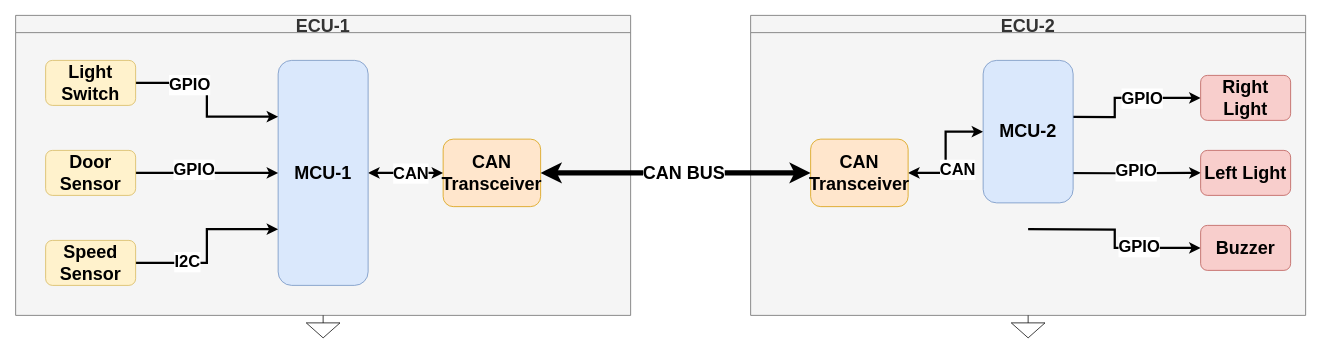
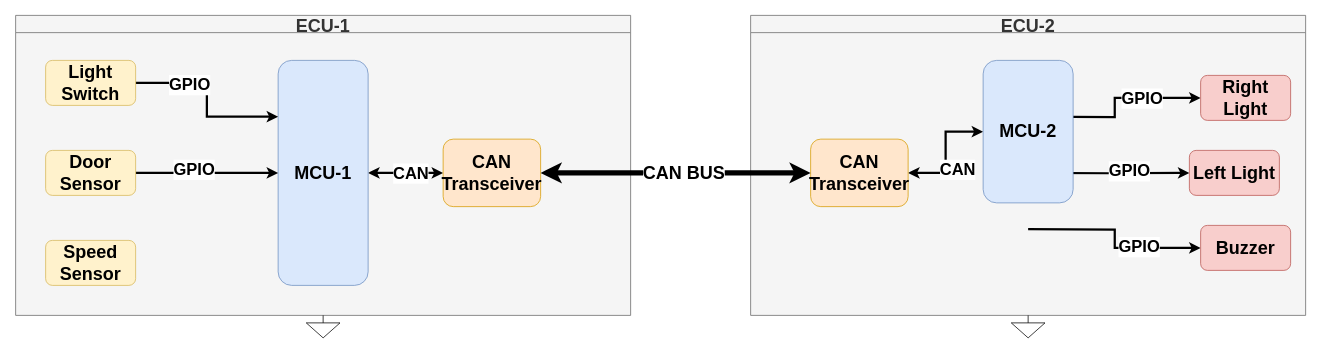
node "Left Light": moved (1245, 173) -> (1234, 173)
edge "Speed Sensor" -> "MCU-1": removed, label "I2C"
